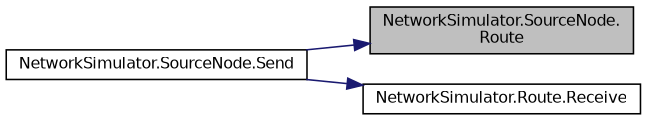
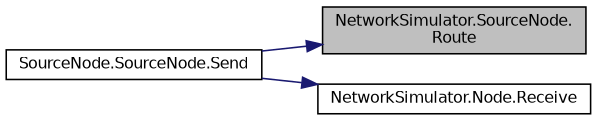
node "NetworkSimulator.SourceNode.Send": label "NetworkSimulator.SourceNode.Send" -> "SourceNode.SourceNode.Send"
node "NetworkSimulator.Route.Receive": label "NetworkSimulator.Route.Receive" -> "NetworkSimulator.Node.Receive"
